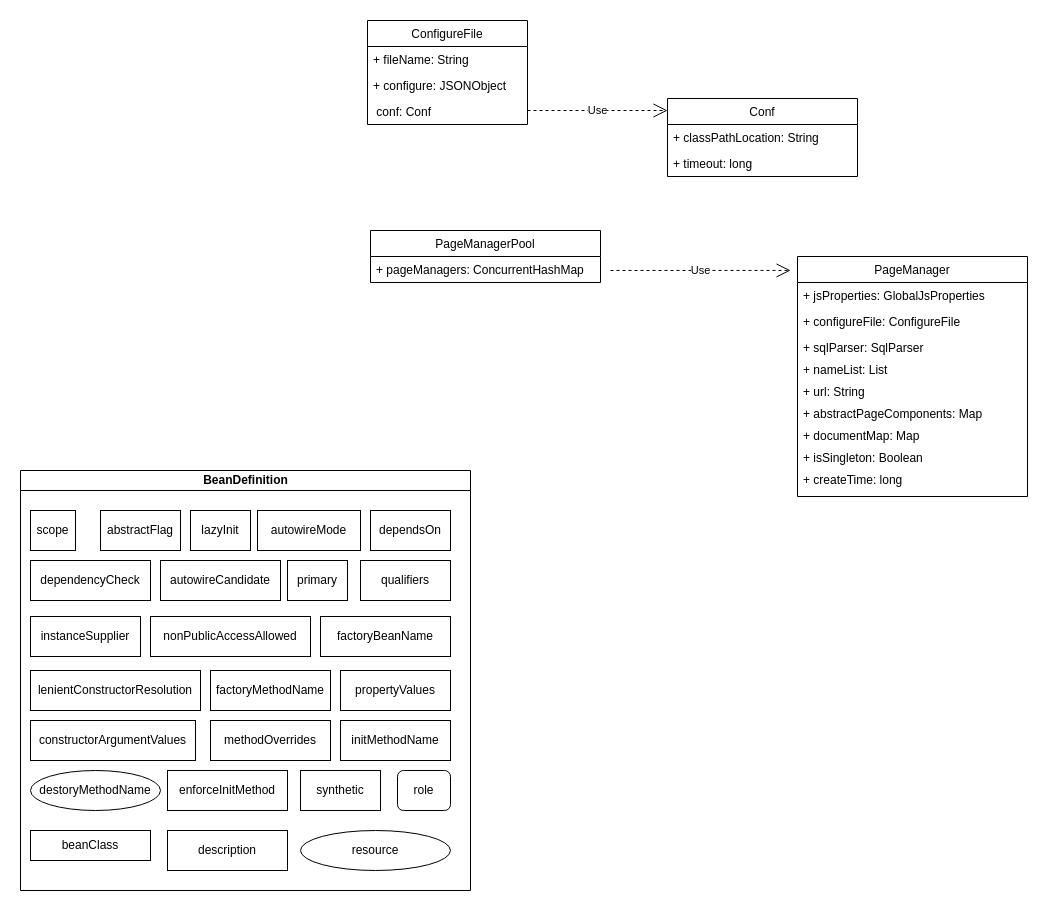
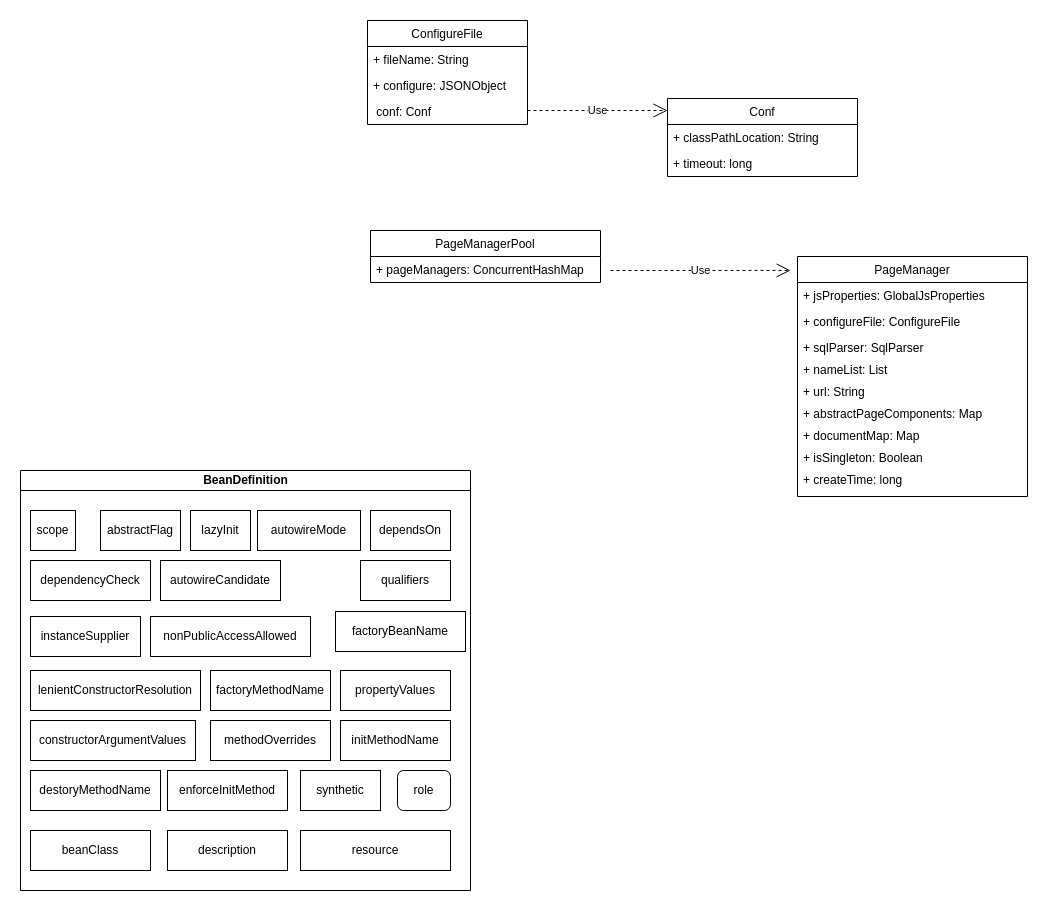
node "primary": removed
node "factoryBeanName": moved (386, 637) -> (401, 632)
node "destoryMethodName": shape ellipse -> rectangle
node "beanClass": size 120x30 -> 120x40
node "resource": shape ellipse -> rectangle
